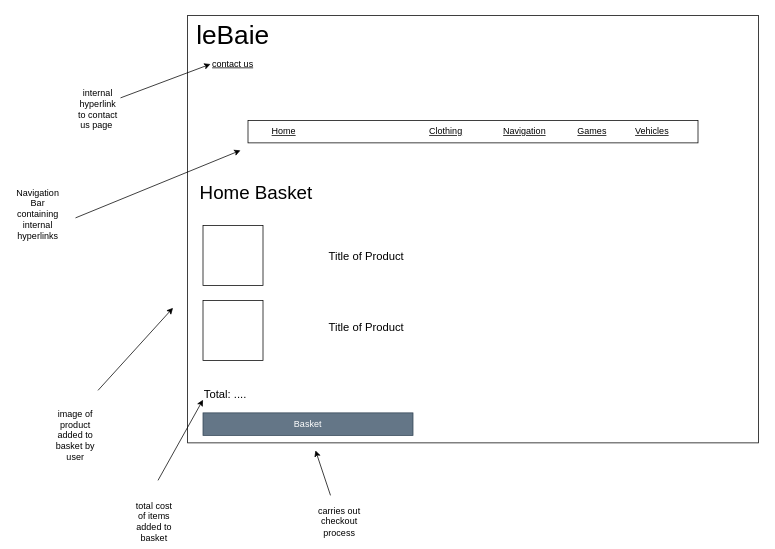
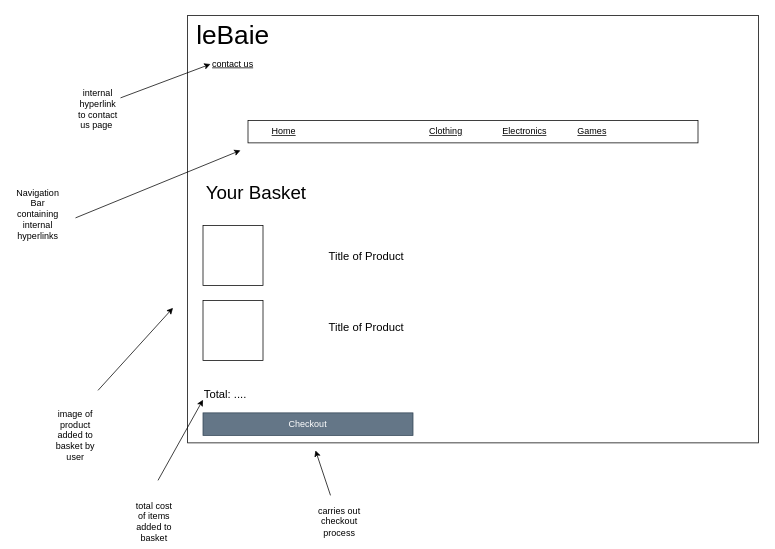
node "Navigation": label "Navigation" -> "Electronics"
node "Vehicles": removed
node "Home Basket": label "Home Basket" -> "Your Basket"
node "Basket": label "Basket" -> "Checkout"
